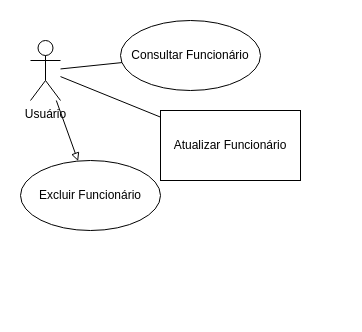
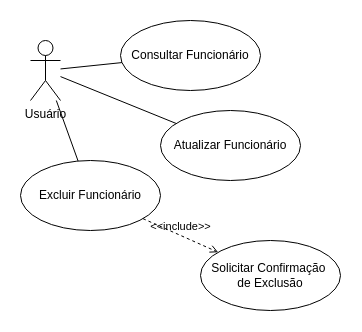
node "Atualizar Funcionário": shape rectangle -> ellipse
edge "Usuário" -> "Excluir Funcionário": arrowhead block -> none
edge "Excluir Funcionário" -> "Solicitar Confirmação de Exclusão": added, label "<<include>>"
node "Solicitar Confirmação de Exclusão": added
